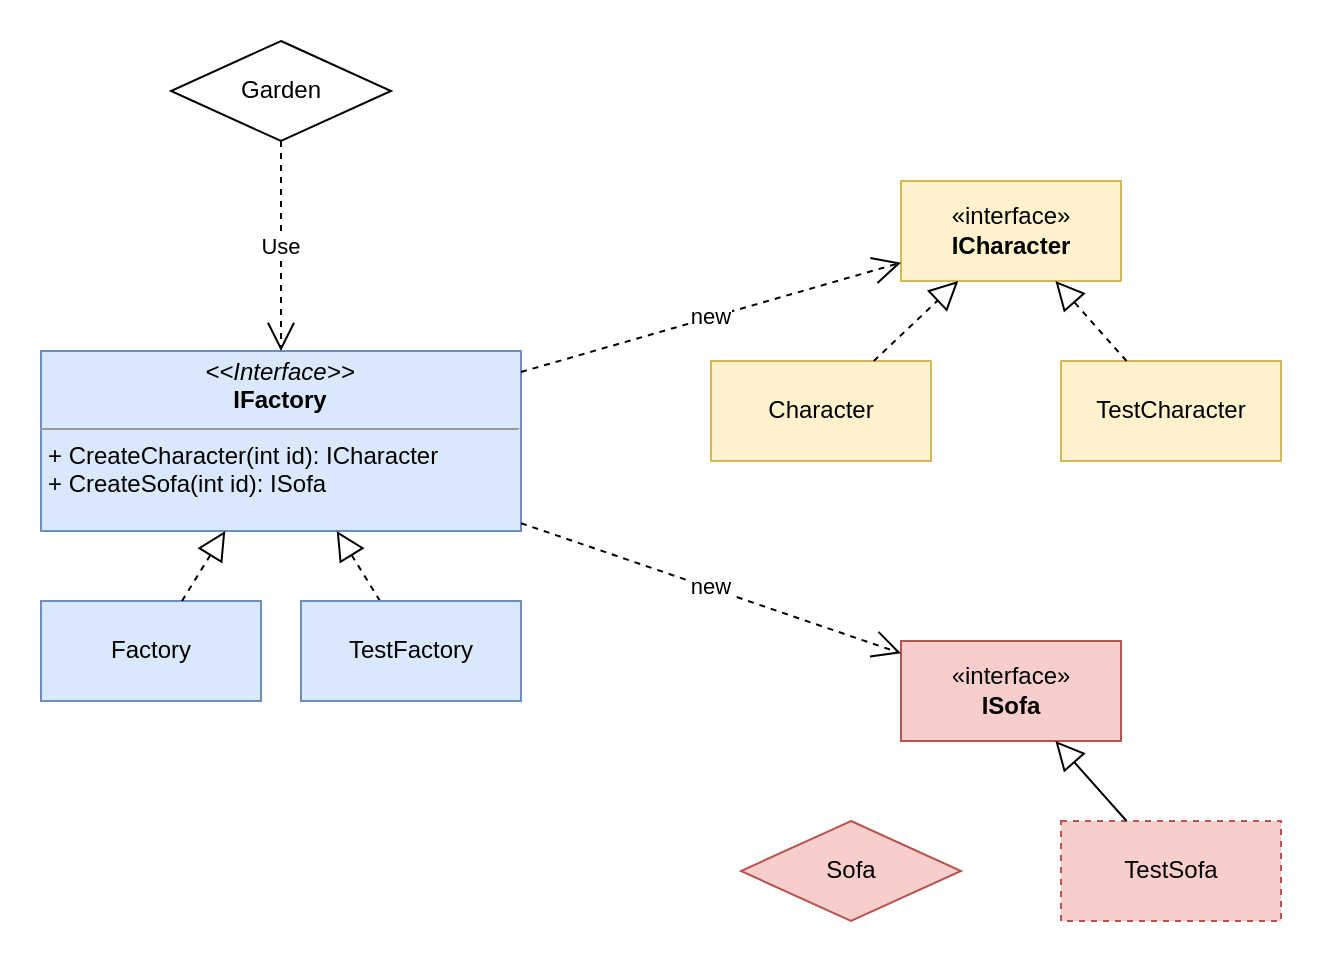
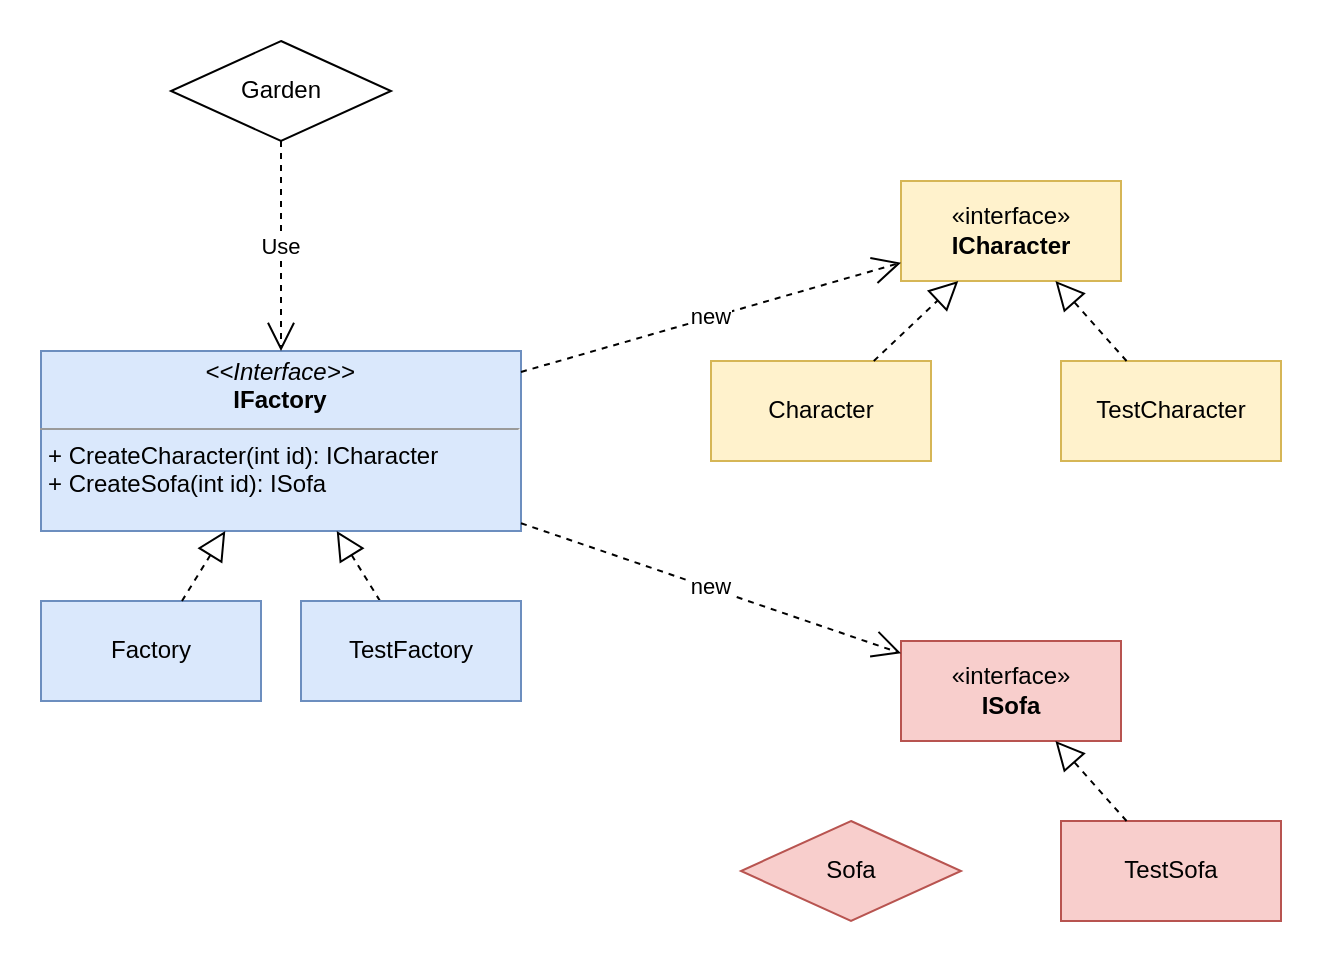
edge "TestSofa" -> "«interface» ISofa": style solid -> dashed
node "TestSofa": style dashed -> solid
